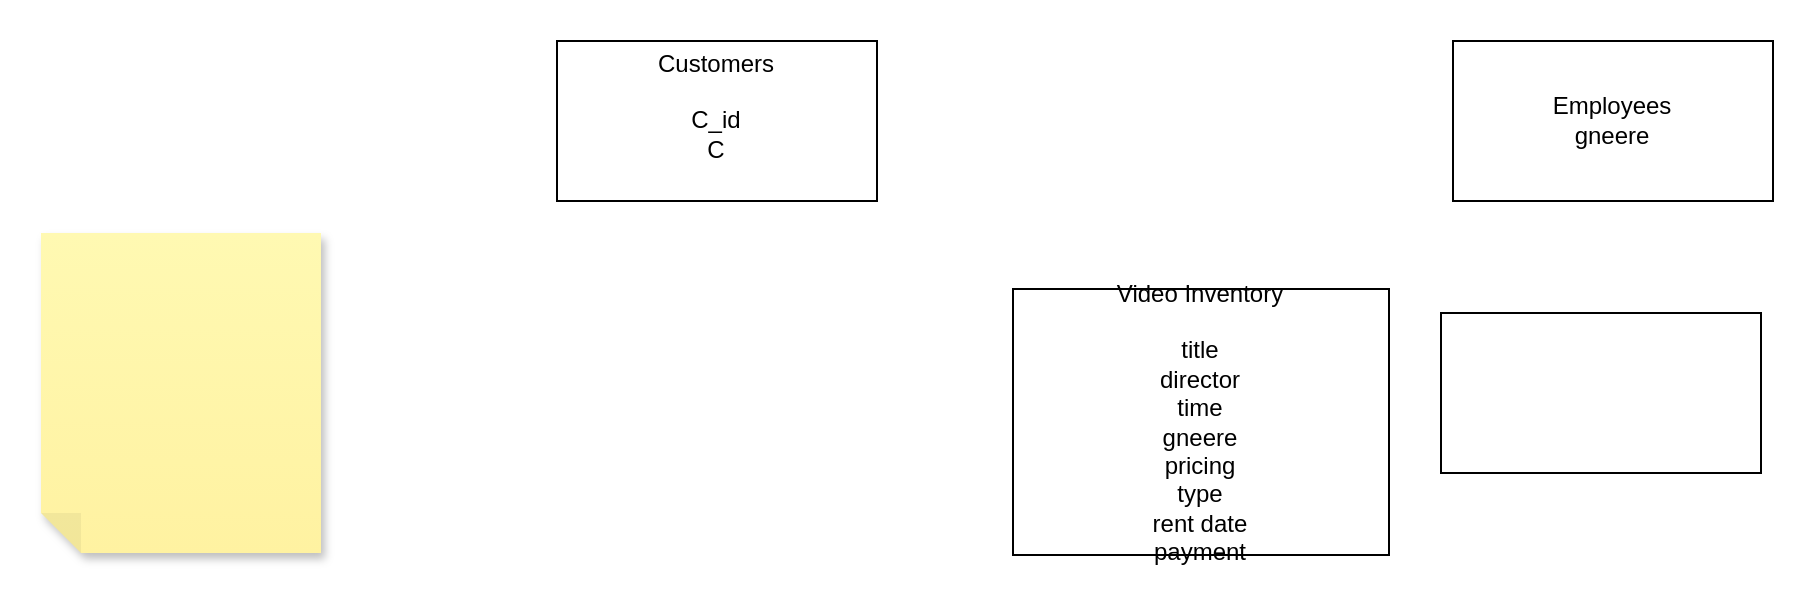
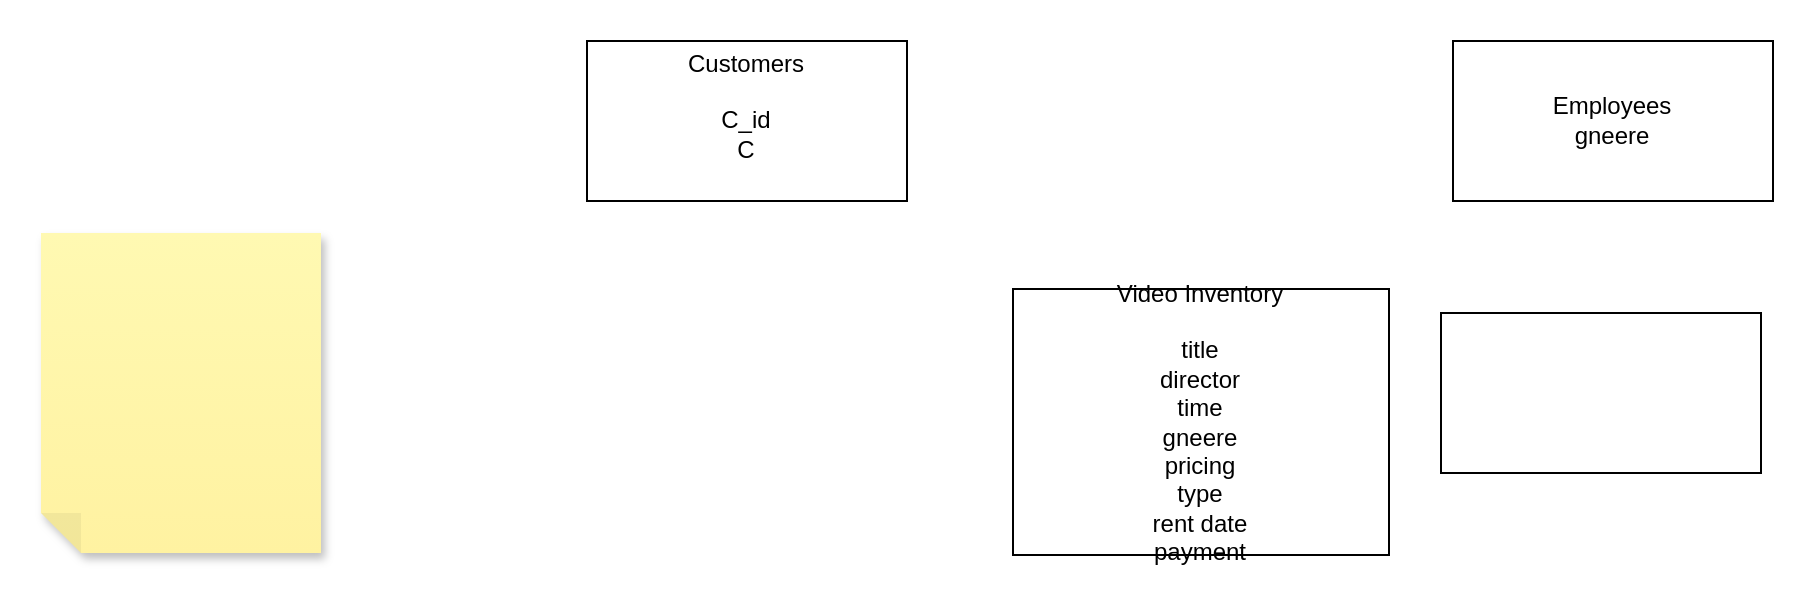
node "Customers C_id C": moved (717, 121) -> (747, 121)
